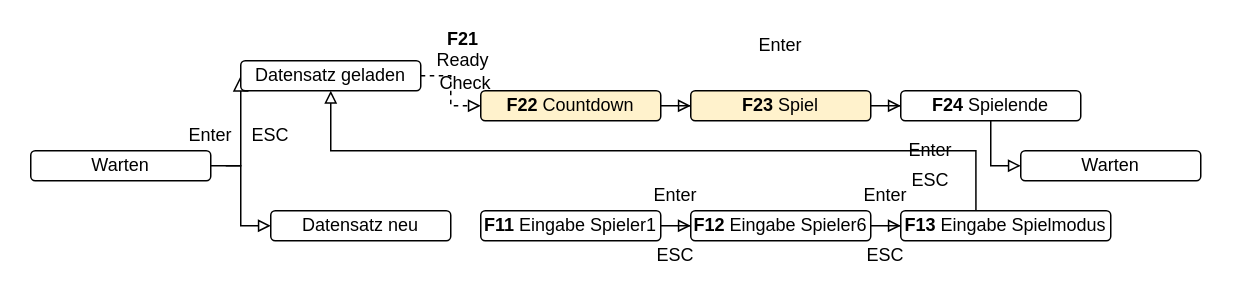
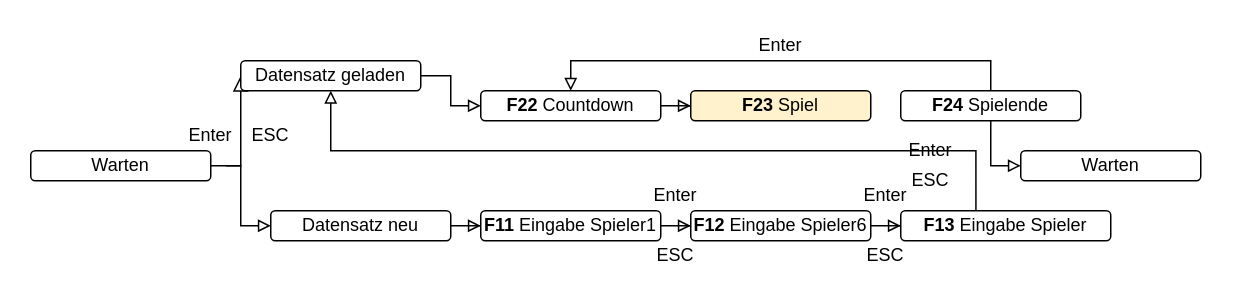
node "F21 Ready Check": removed
edge "F24 Spielende" -> "F22 Countdown": added
edge "Datensatz geladen" -> "F22 Countdown": style dashed -> solid
node "F22 Countdown": fillcolor #fff2cc -> #ffffff
edge "F23 Spiel" -> "F24 Spielende": removed
edge "Datensatz neu" -> "F11 Eingabe Spieler1": added
node "F13 Eingabe Spielmodus": label "F13 Eingabe Spielmodus" -> "F13 Eingabe Spieler"
